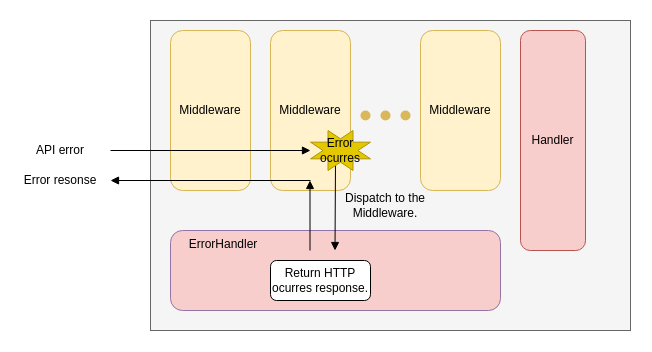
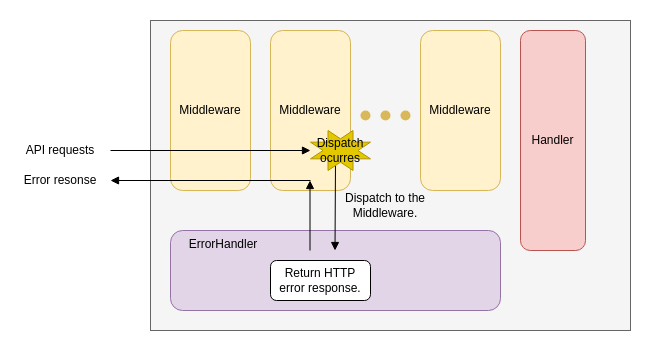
node "API error": label "API error" -> "API requests"
node "Error ocurres": label "Error ocurres" -> "Dispatch ocurres"
node "ErrorHandler": fillcolor #f8cecc -> #e1d5e7
node "Return HTTP ocurres response.": label "Return HTTP ocurres response." -> "Return HTTP error response."
